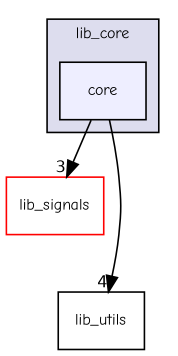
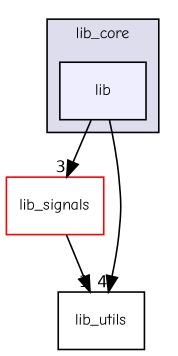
node "core": label "core" -> "lib"
edge "lib_signals" -> "lib_utils": added
